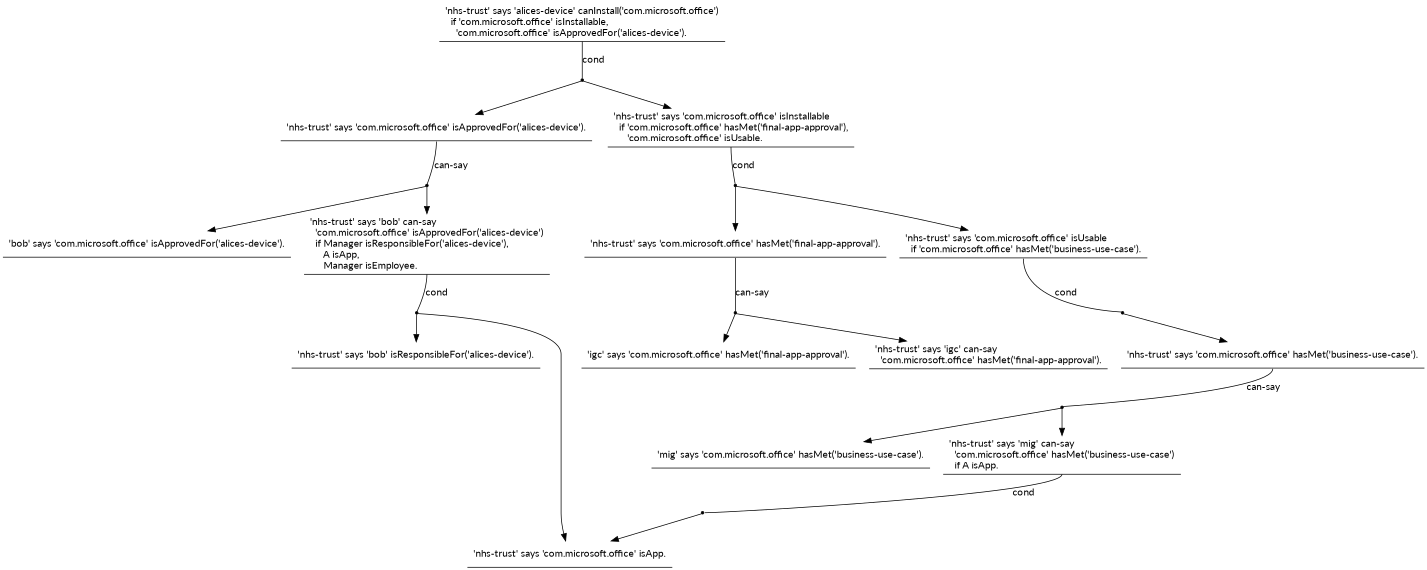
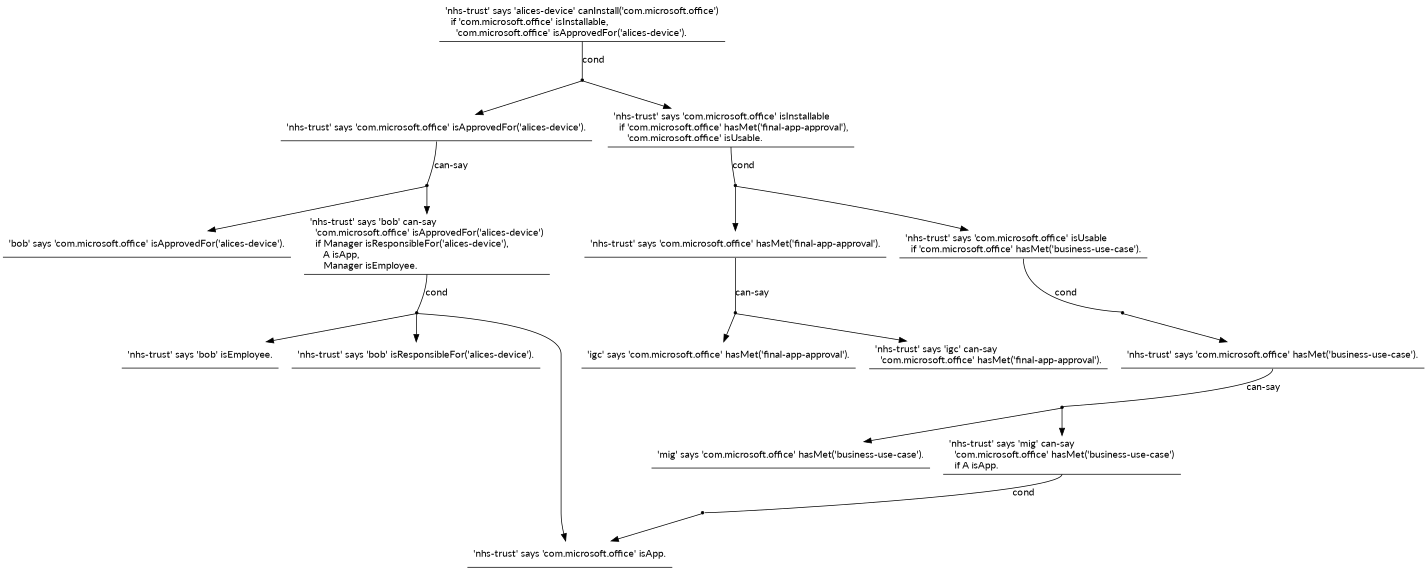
node "'nhs-trust' says 'bob' isEmployee.": added
